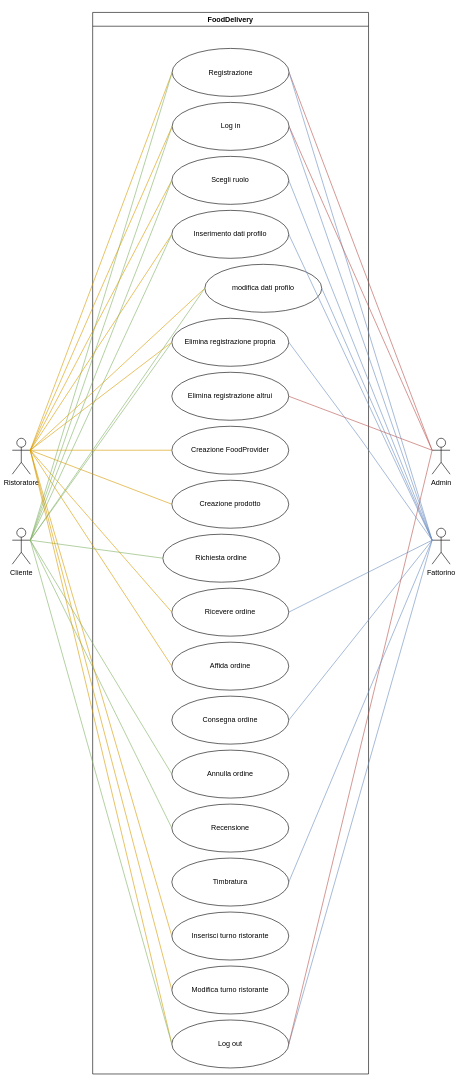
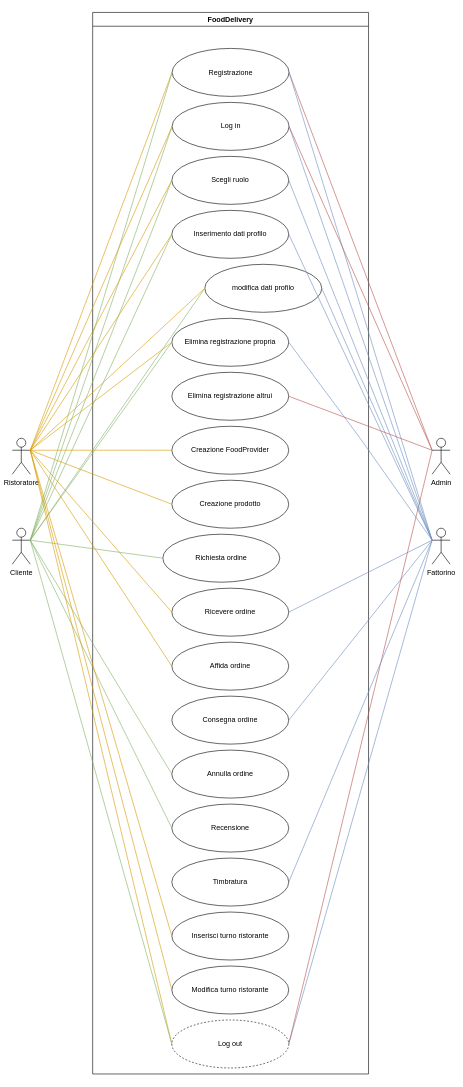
node "Log out": style solid -> dashed
